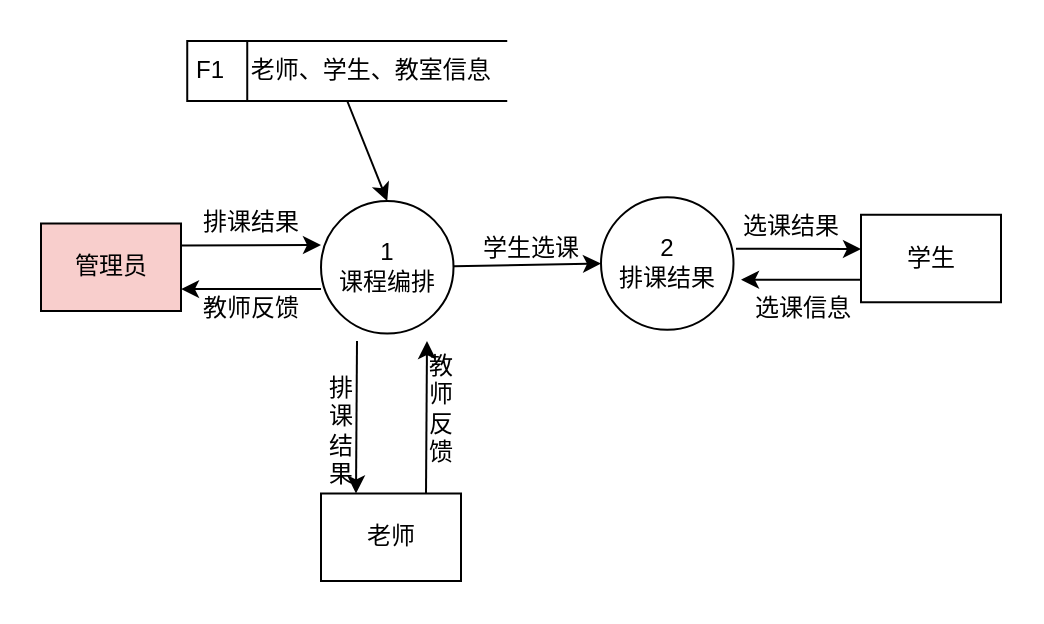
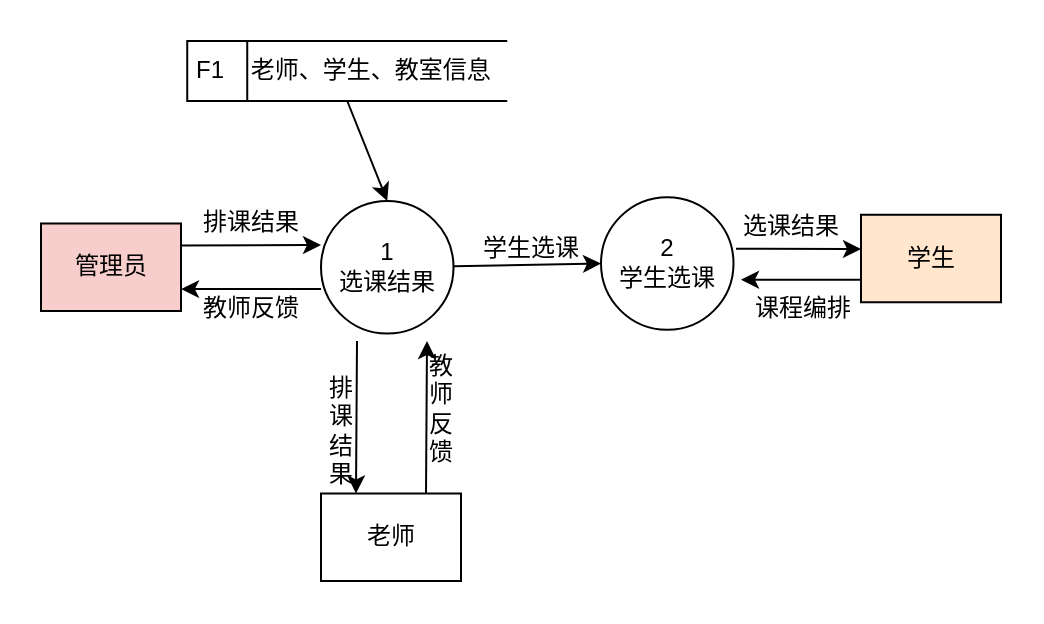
node "学生": fillcolor #ffffff -> #ffe6cc
node "2 排课结果": label "2 排课结果" -> "2 学生选课"
node "1 课程编排": label "1 课程编排" -> "1 选课结果"
node "选课信息": label "选课信息" -> "课程编排"
